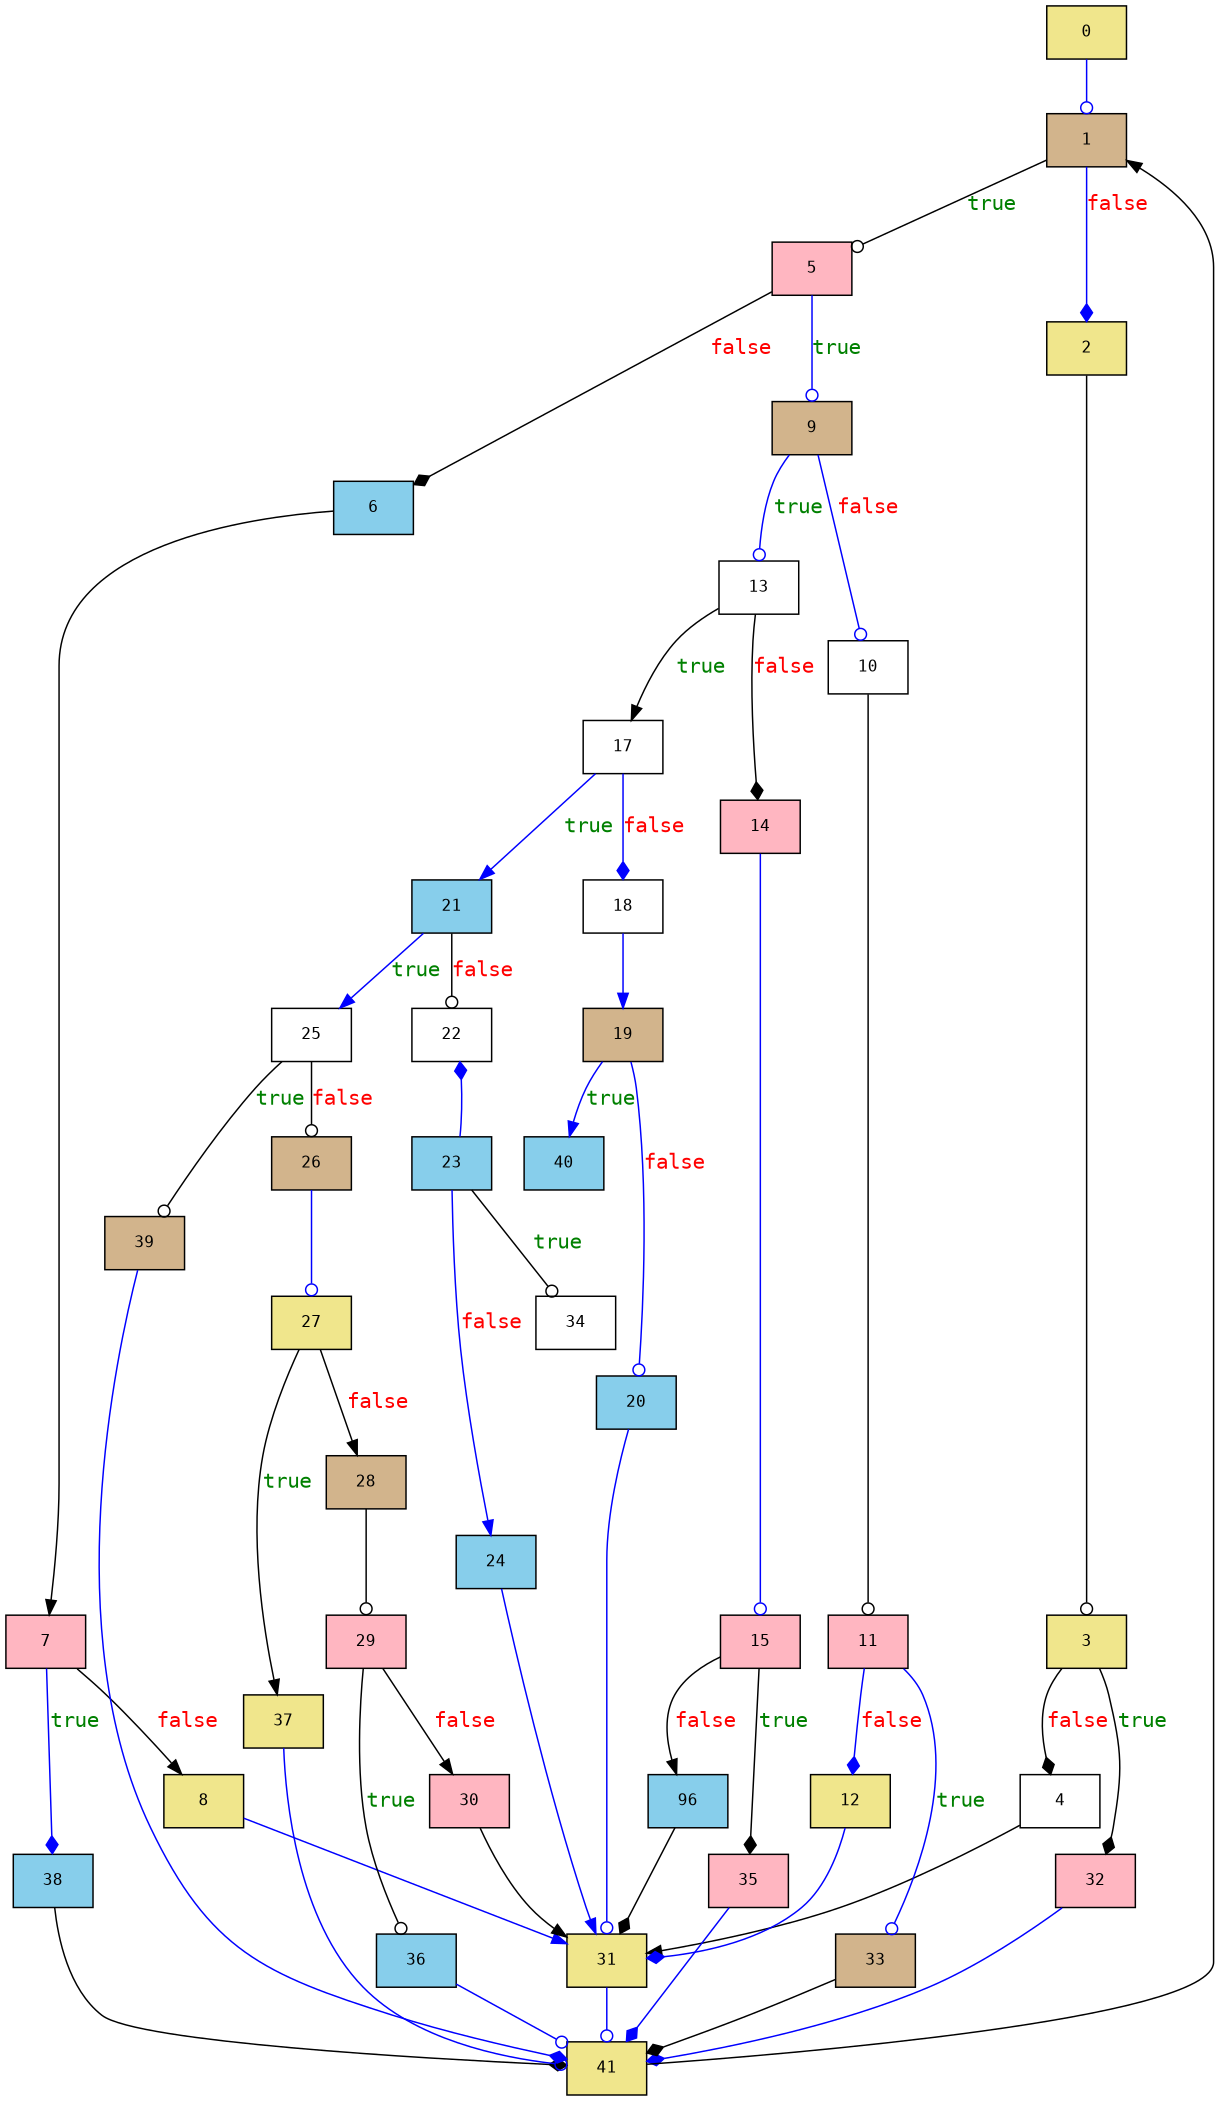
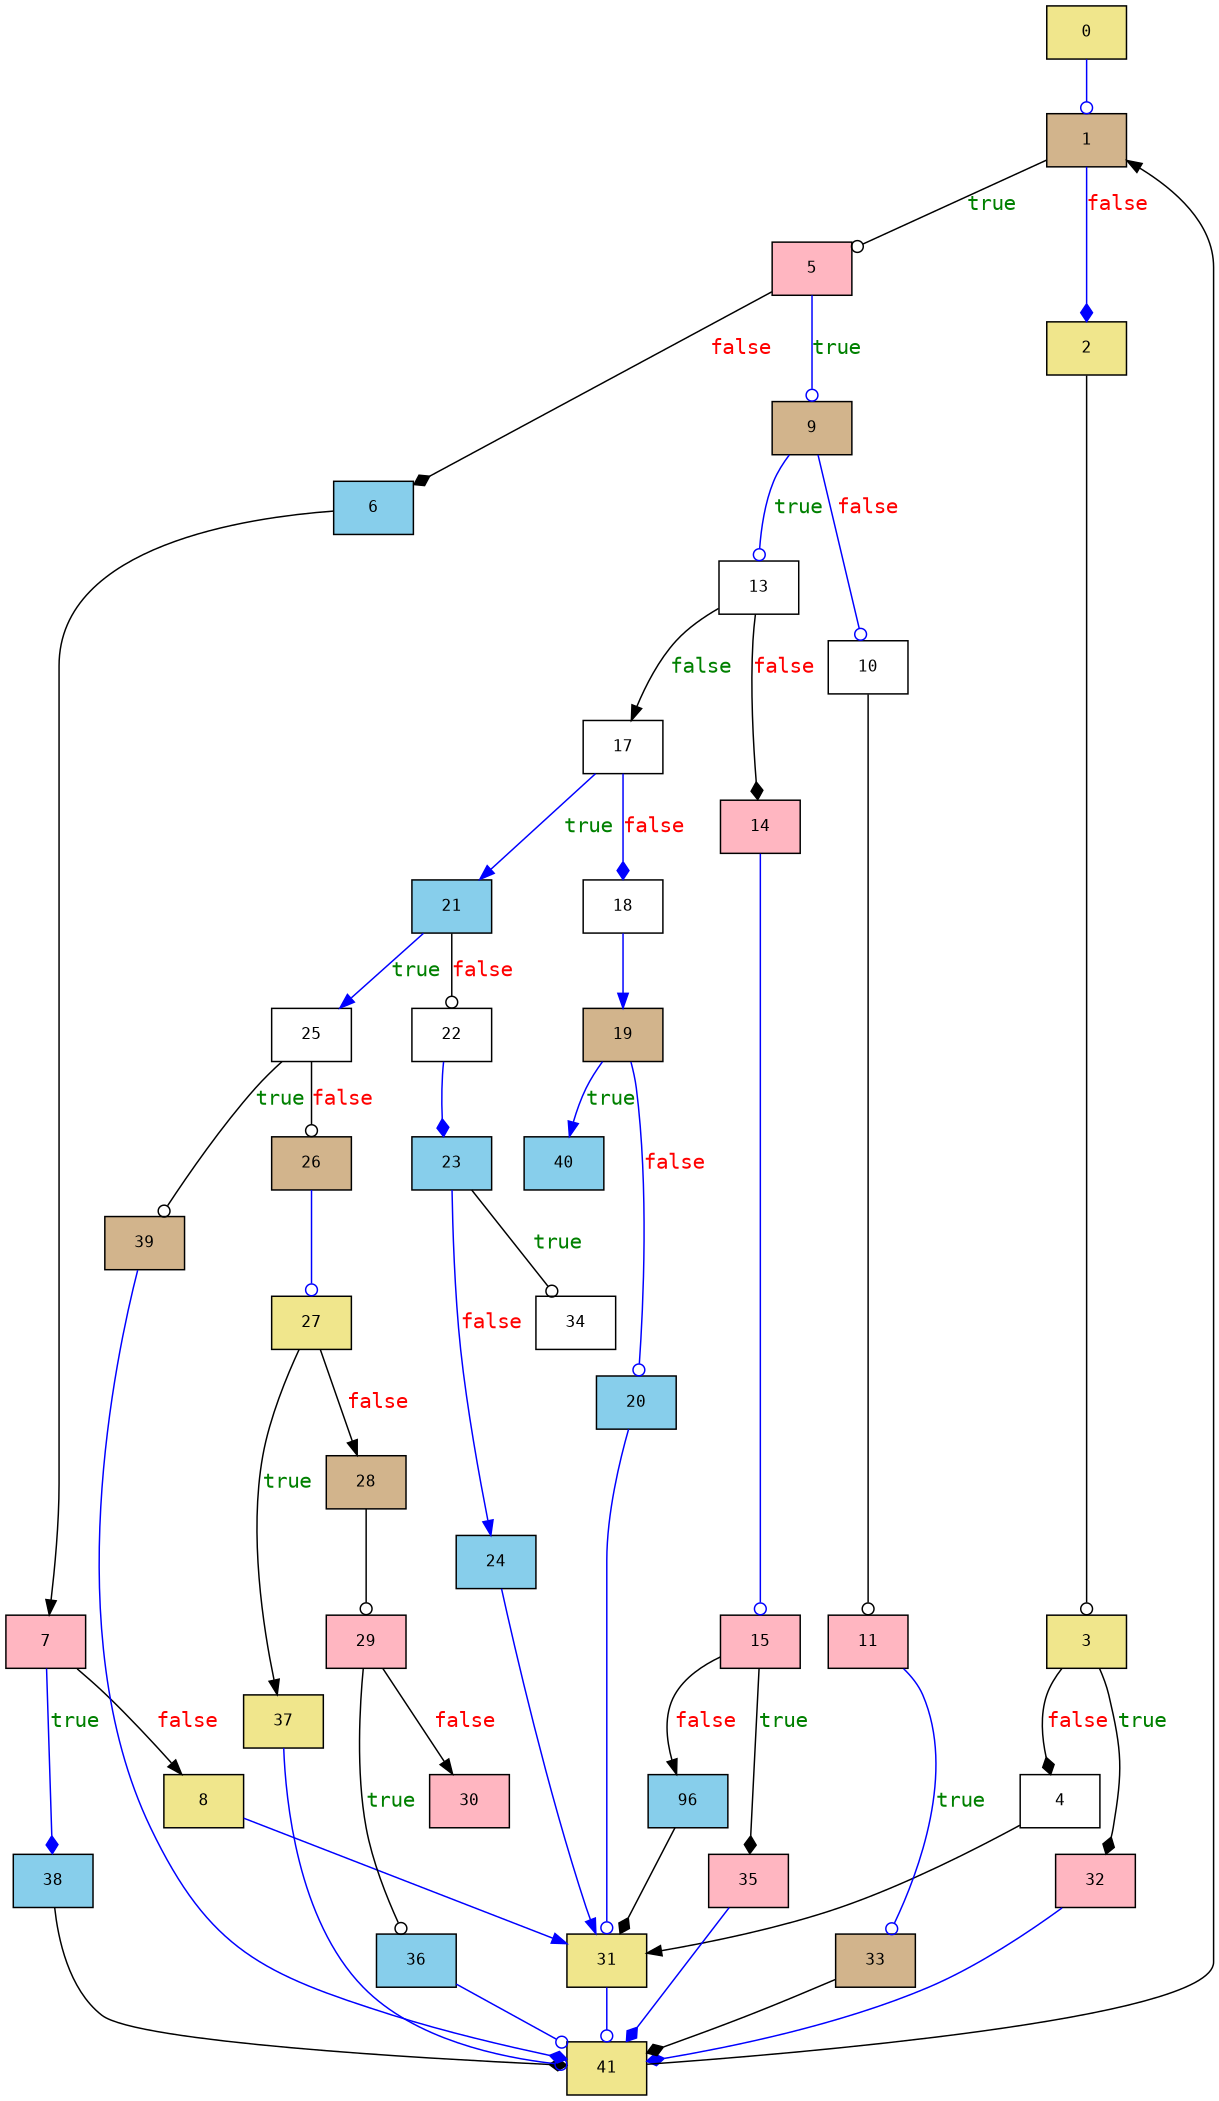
edge "13" -> "17": label "true" -> "false"
edge "23" -> "22": reversed
node "12": removed
edge "30" -> "31": removed
